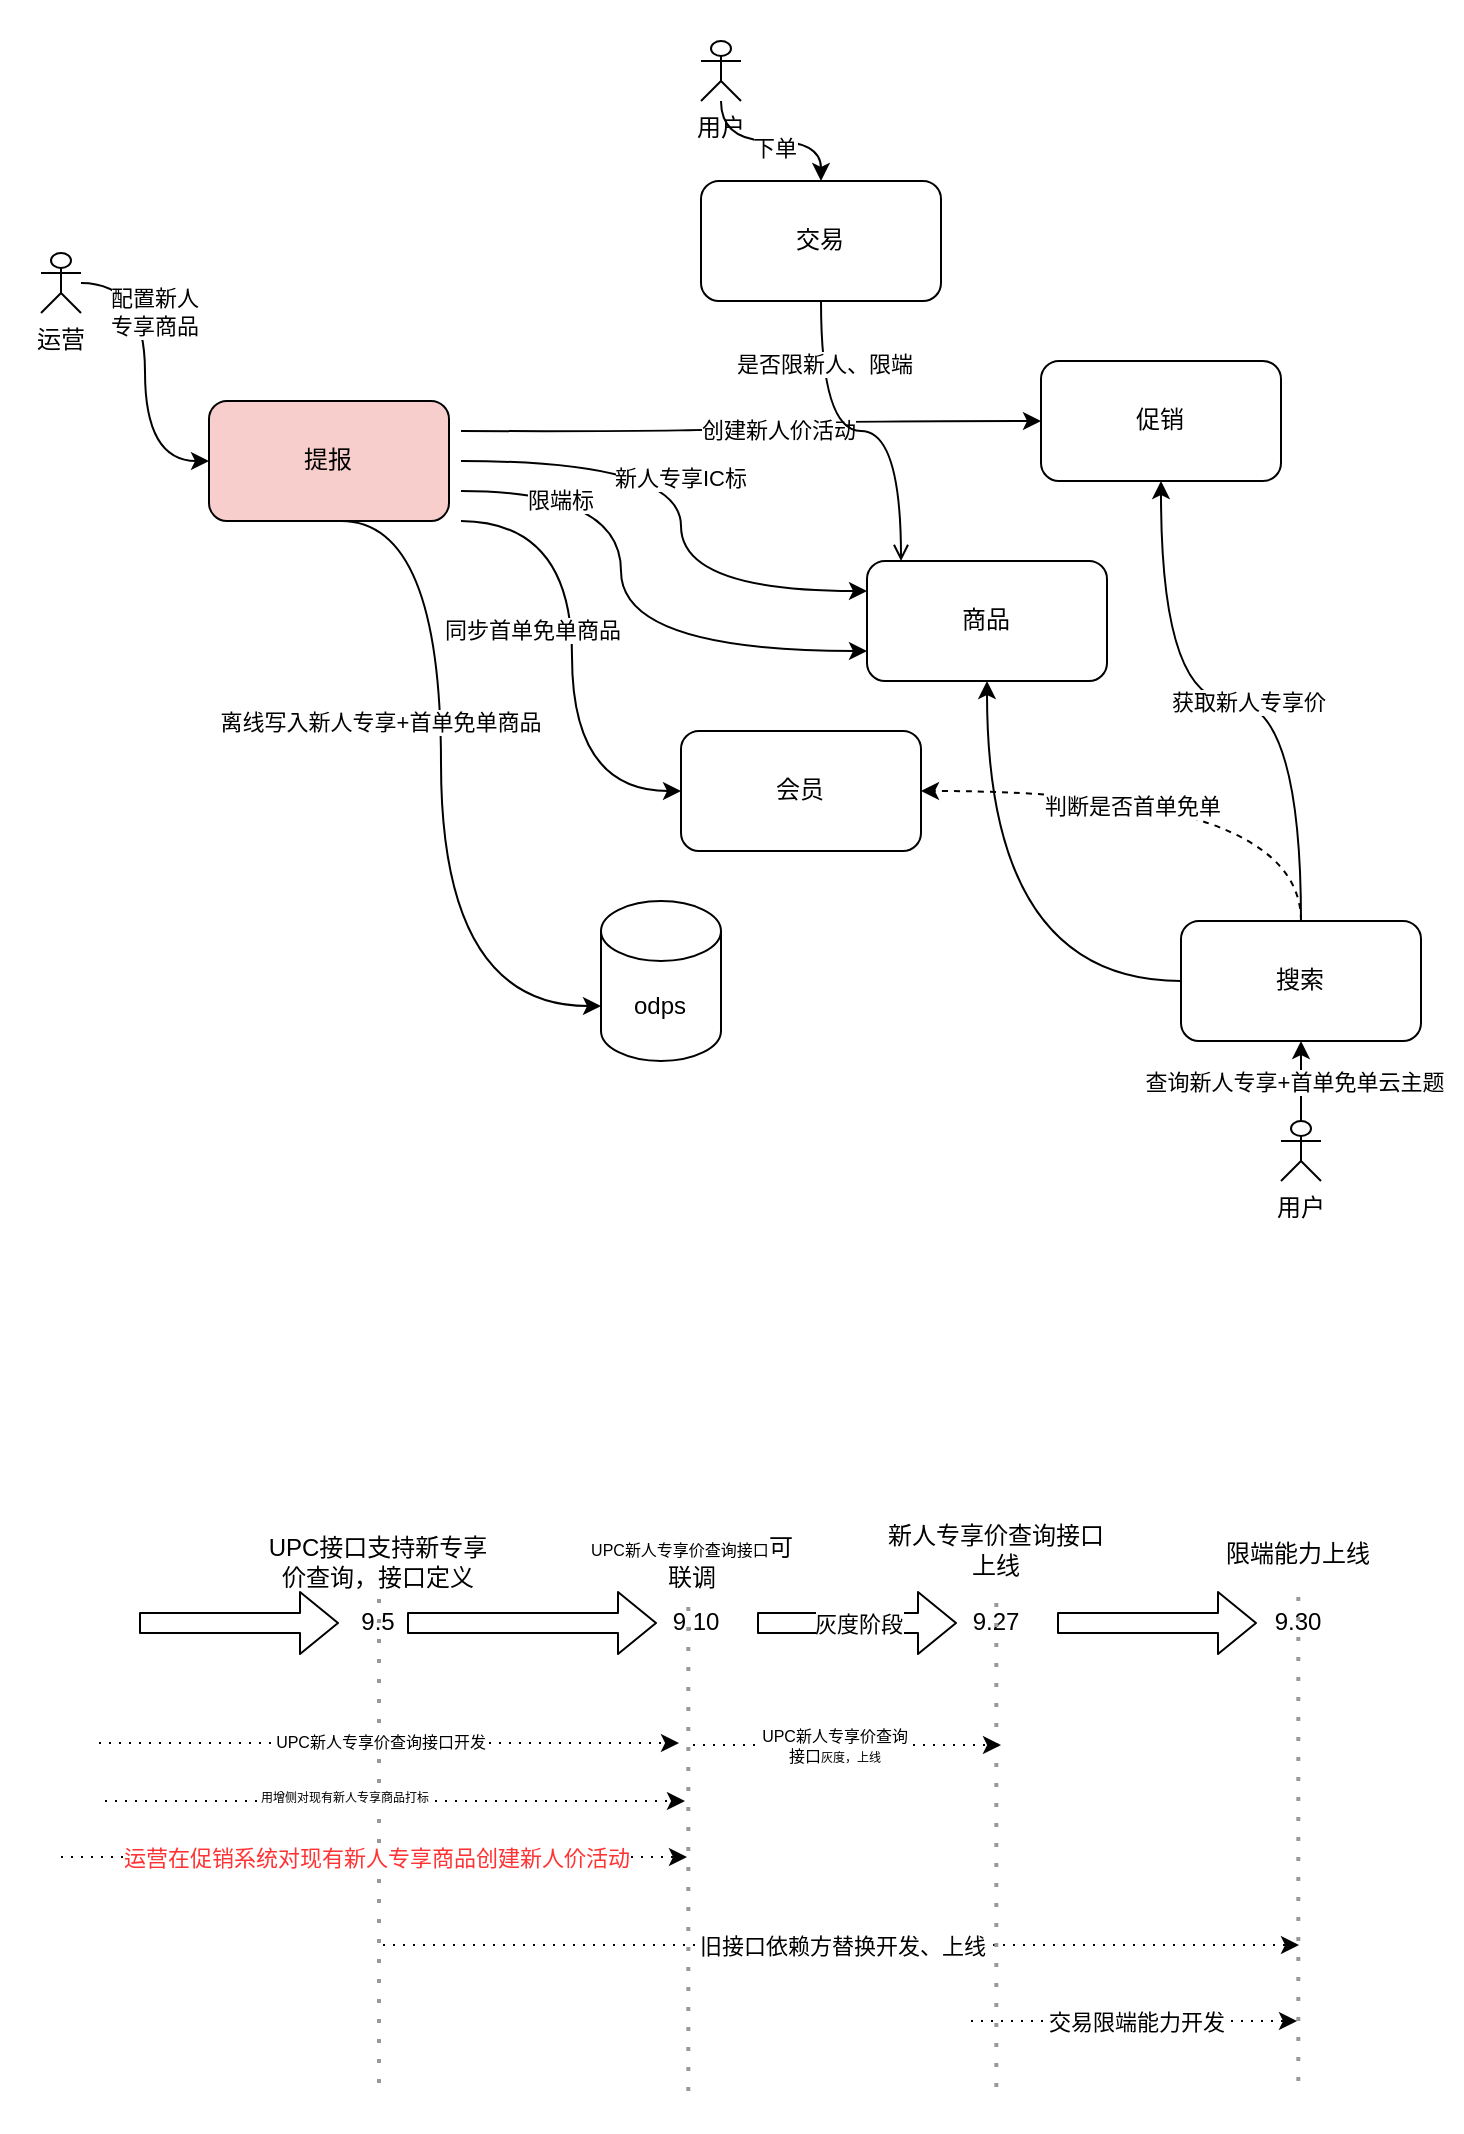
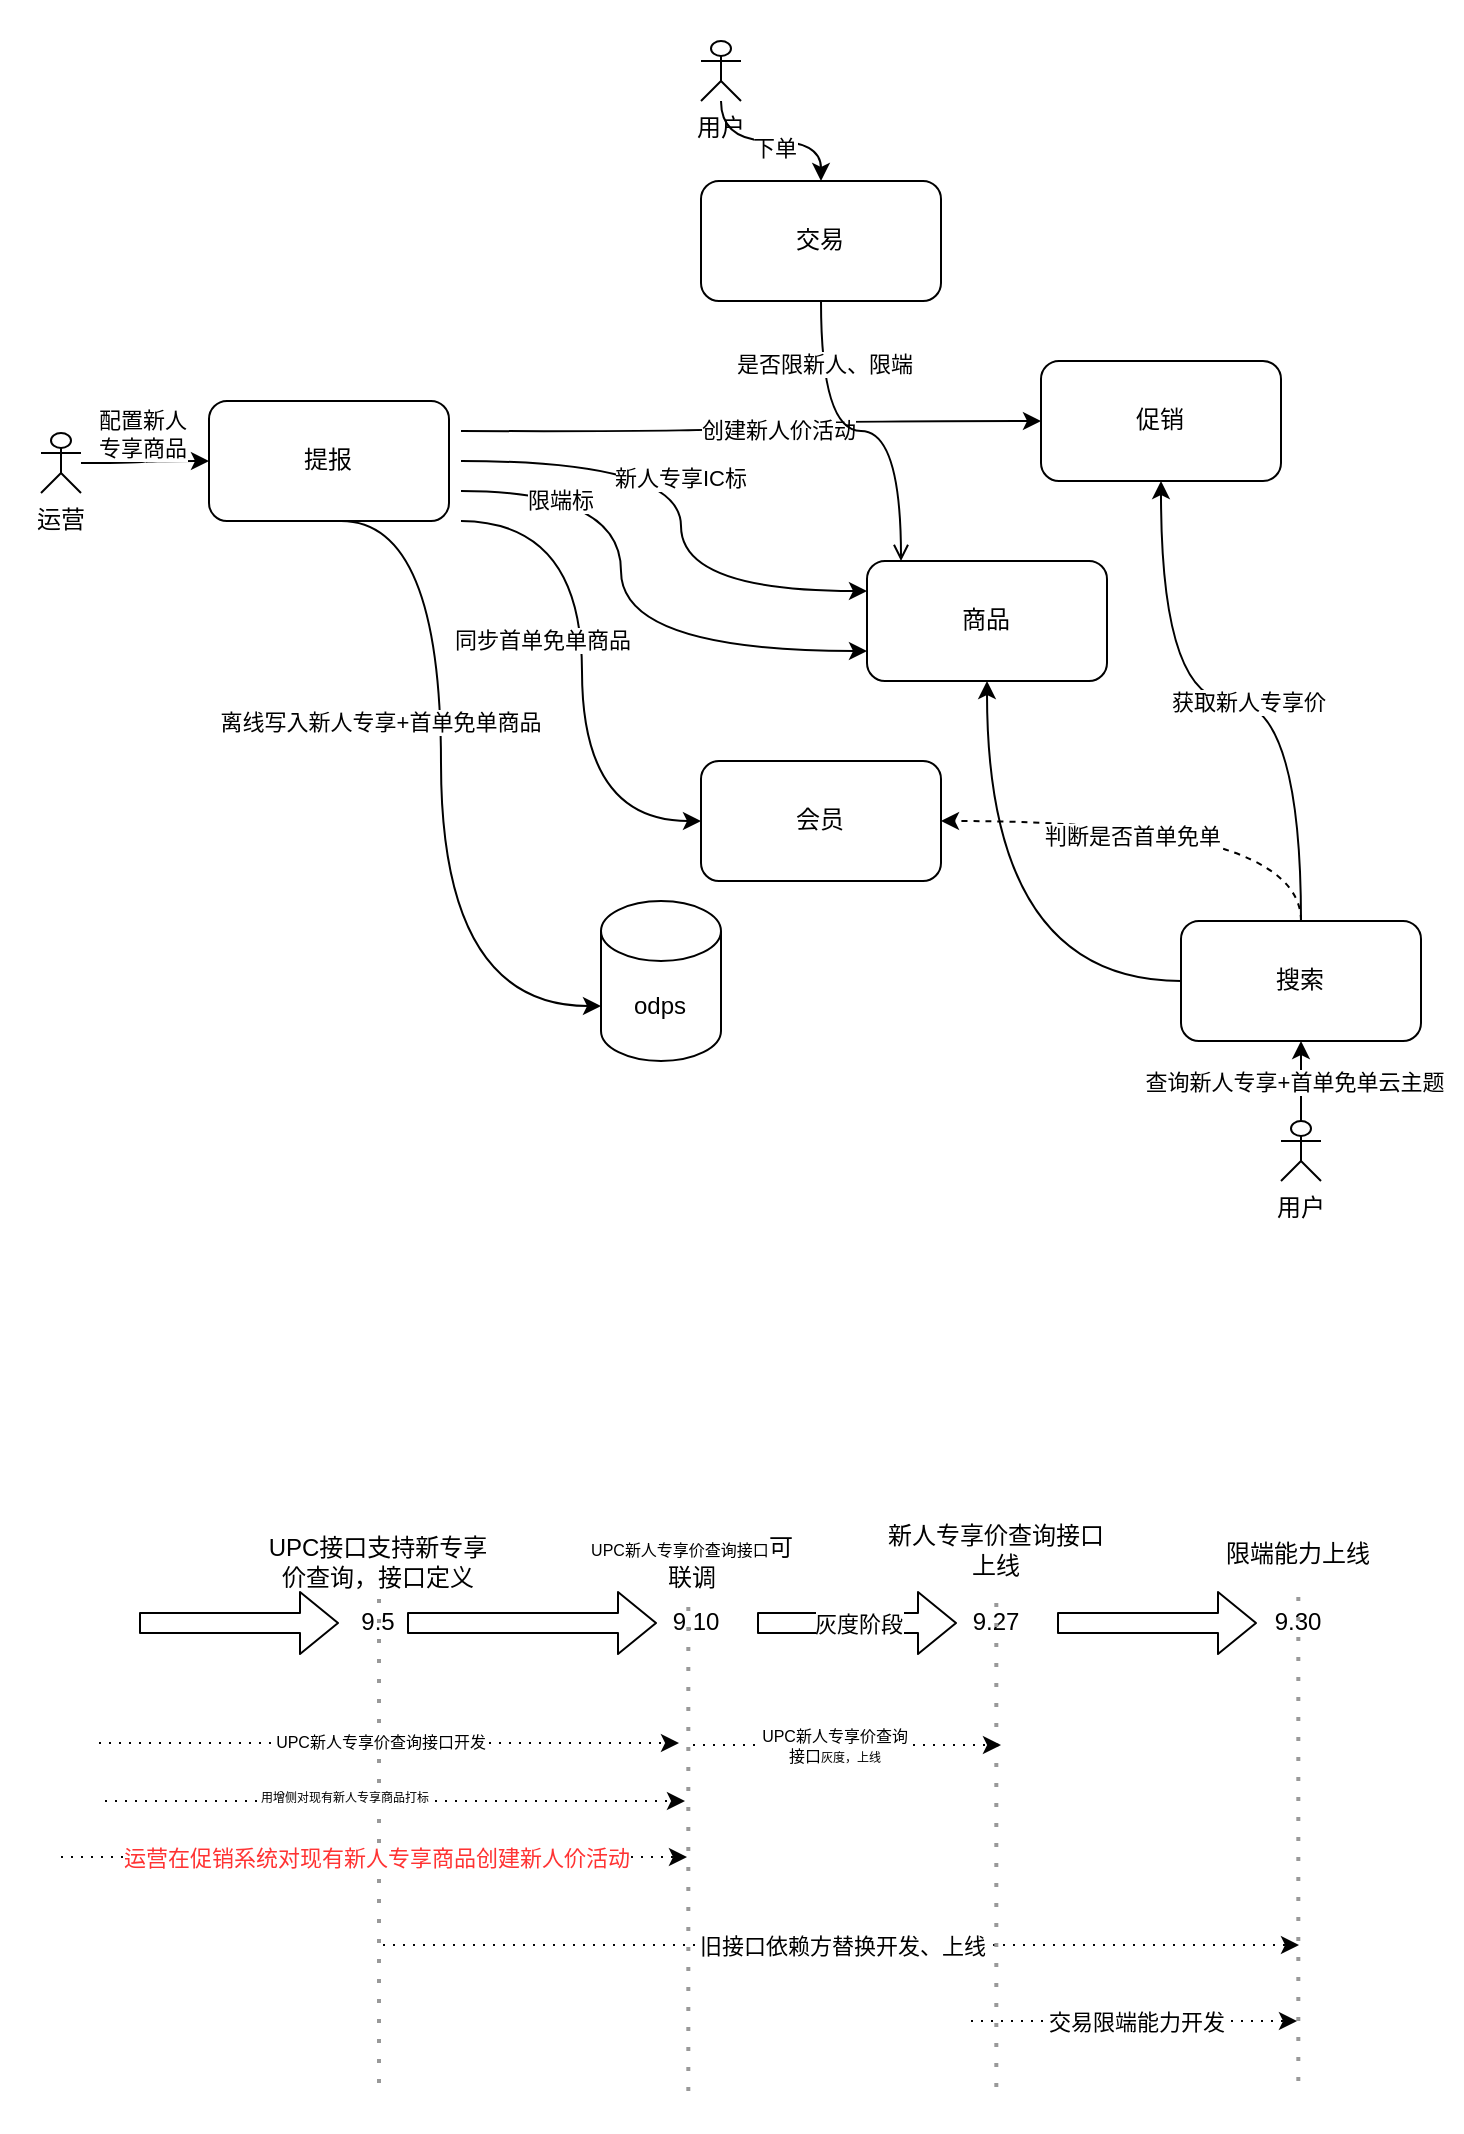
node "运营": moved (61, 283) -> (61, 463)
node "提报": fillcolor #f8cecc -> #ffffff
node "会员": moved (801, 791) -> (821, 821)
